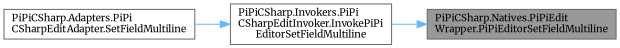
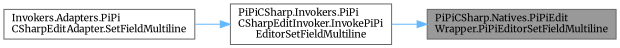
node "PiPiCSharp.Adapters.PiPi CSharpEditAdapter.SetFieldMultiline": label "PiPiCSharp.Adapters.PiPi CSharpEditAdapter.SetFieldMultiline" -> "Invokers.Adapters.PiPi CSharpEditAdapter.SetFieldMultiline"
